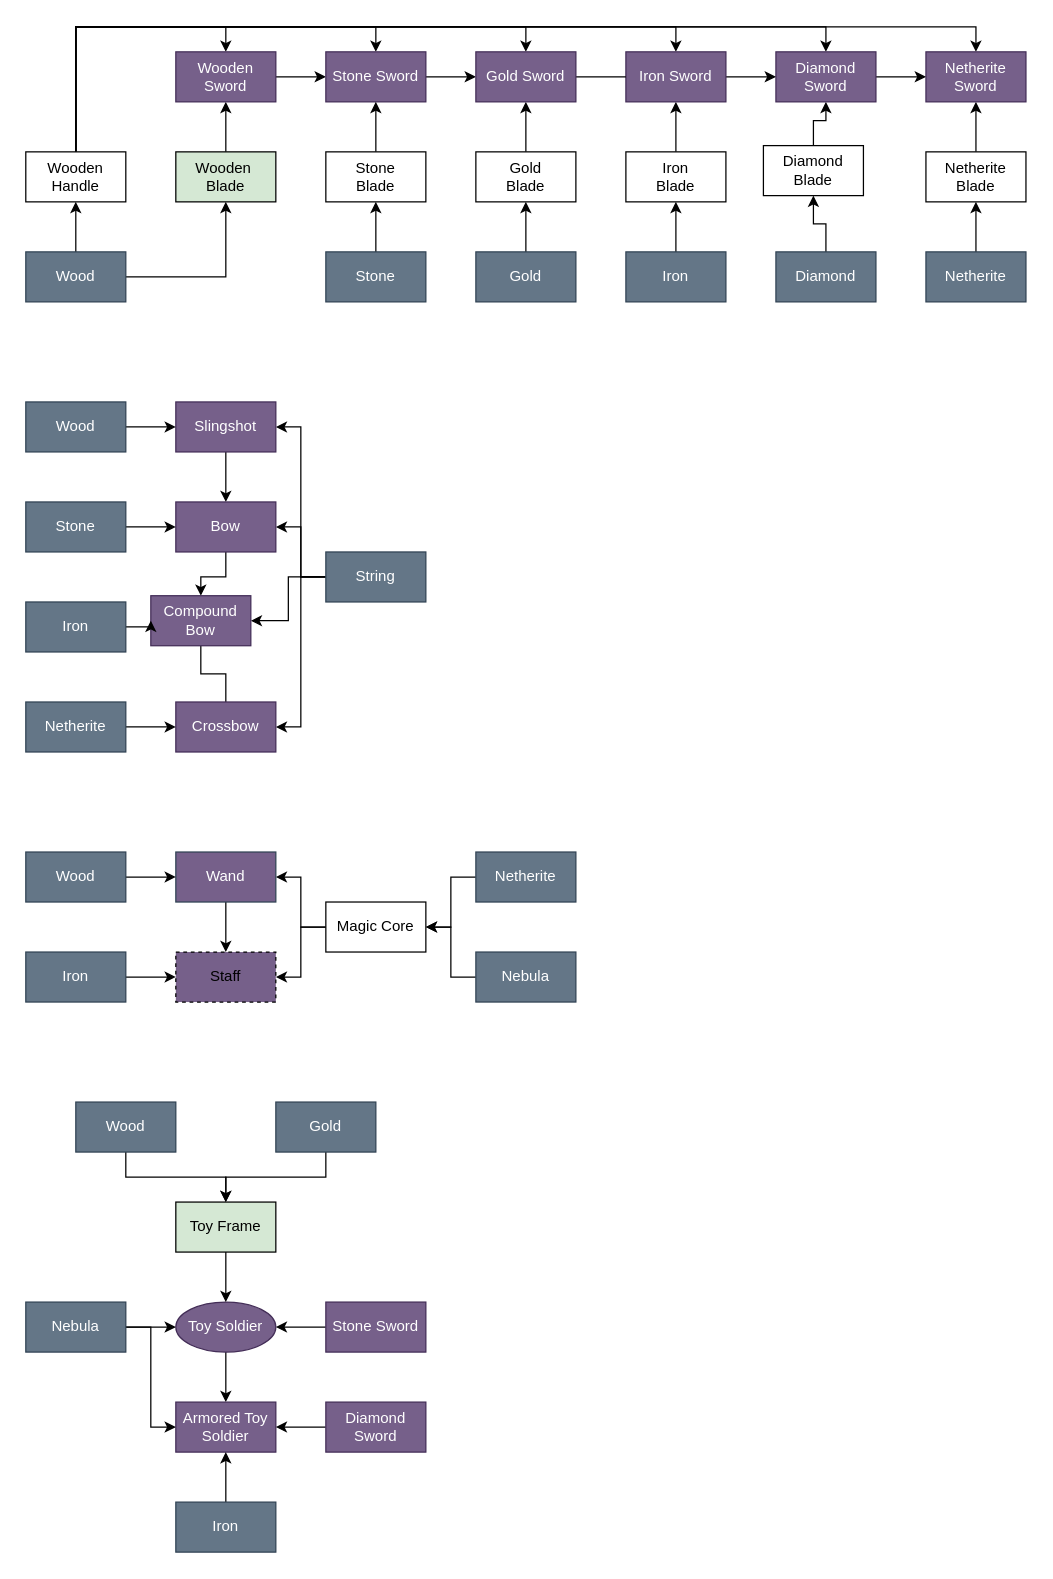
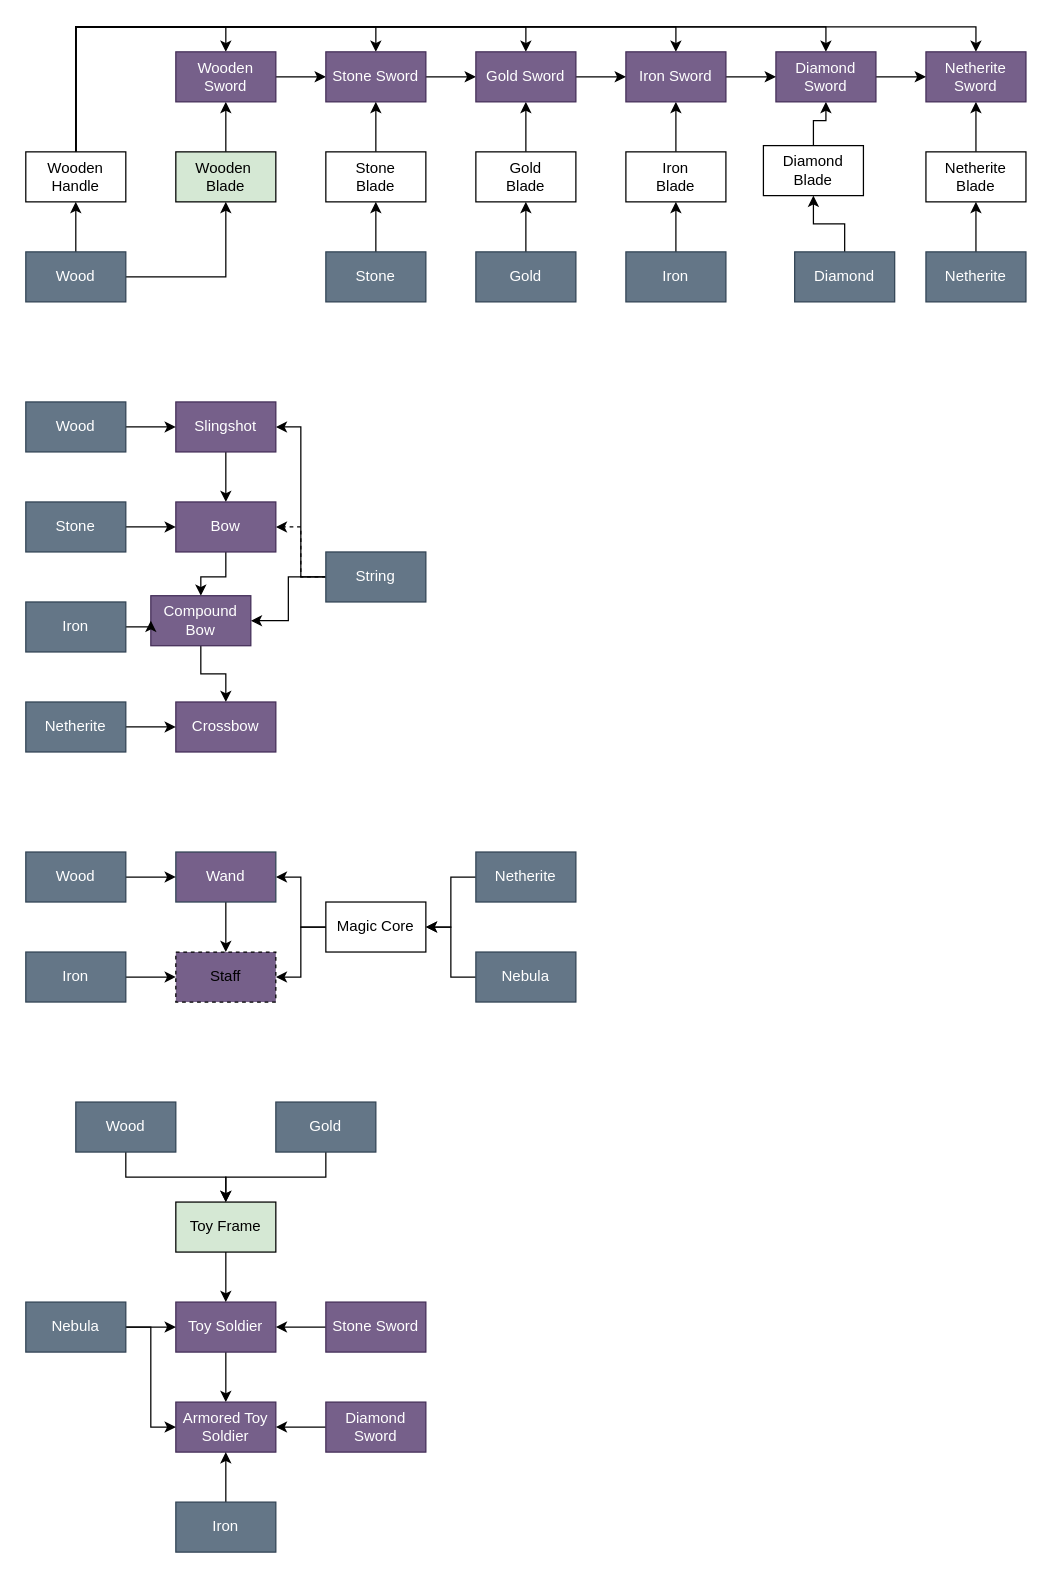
edge "Gold Sword" -- "Iron Sword": arrowhead none -> classic
node "Diamond": moved (826, 277) -> (844, 277)
edge "String" -> "Bow": style solid -> dashed
edge "String" -> "Crossbow": removed
edge "Compound Bow" -- "Crossbow": arrowhead none -> classic
node "Toy Soldier": shape ellipse -> rectangle
